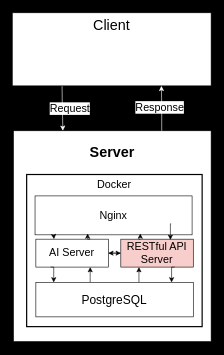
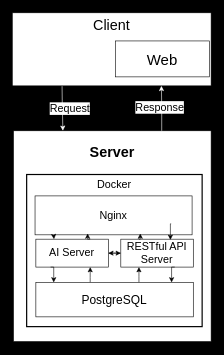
node "Web": added
edge "RESTful API Server" -> "Nginx": style dashed -> solid
node "RESTful API Server": fillcolor #f8cecc -> #ffffff
